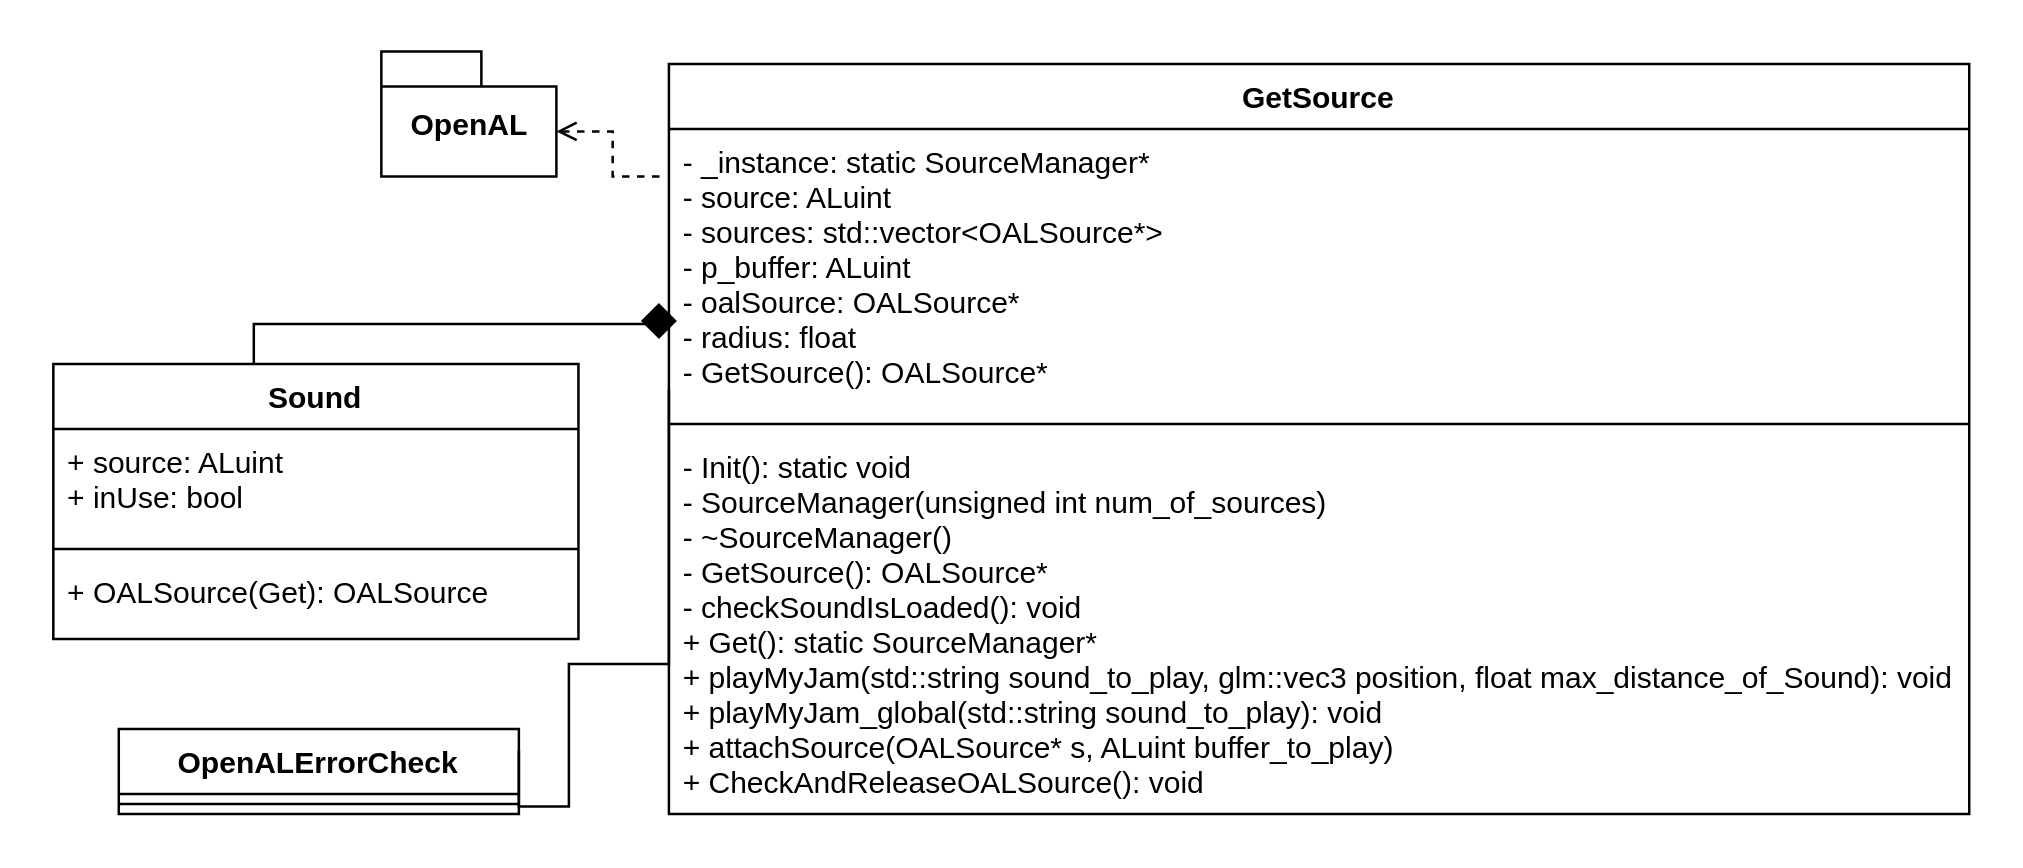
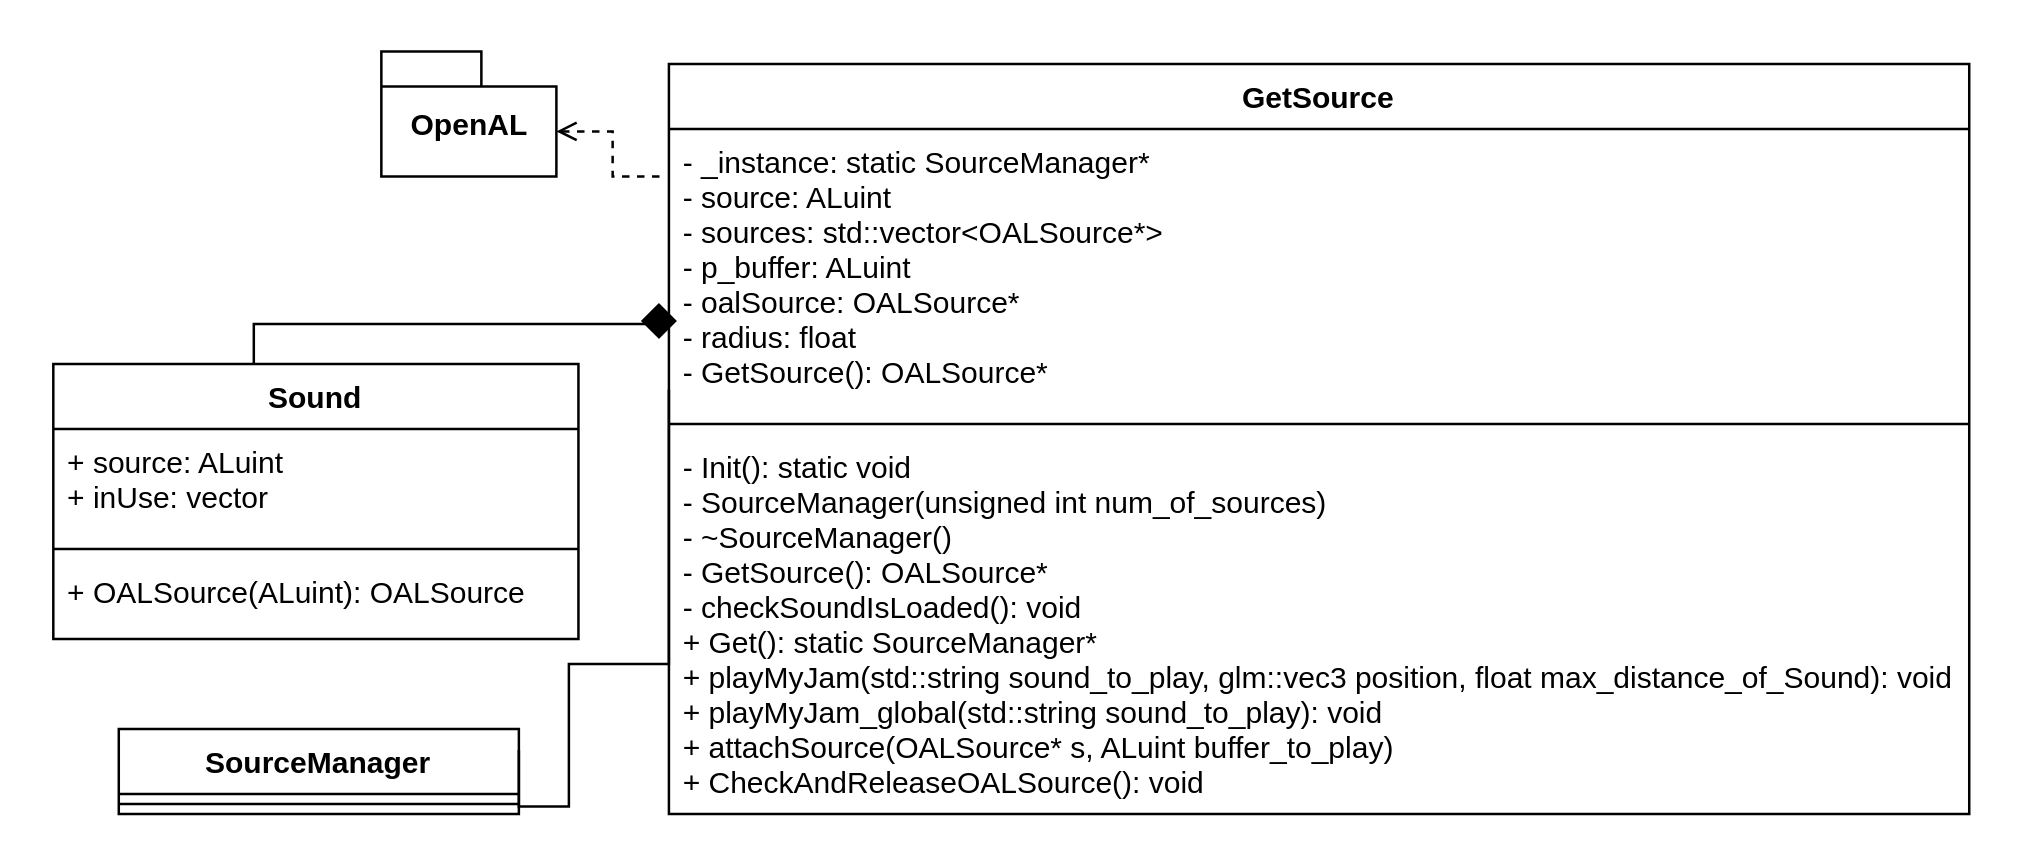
node "+ source: ALuint + inUse: bool": label "+ source: ALuint + inUse: bool" -> "+ source: ALuint + inUse: vector"
node "+ OALSource(Get): OALSource": label "+ OALSource(Get): OALSource" -> "+ OALSource(ALuint): OALSource"
node "OpenALErrorCheck": label "OpenALErrorCheck" -> "SourceManager"
